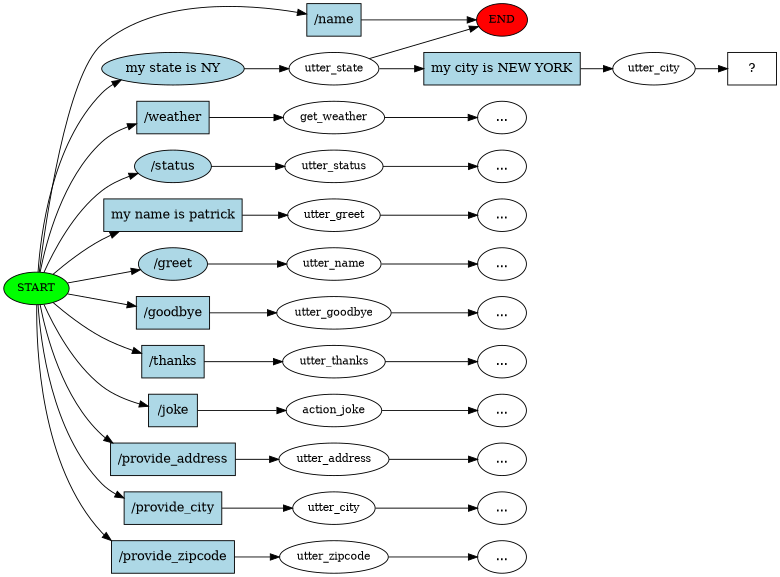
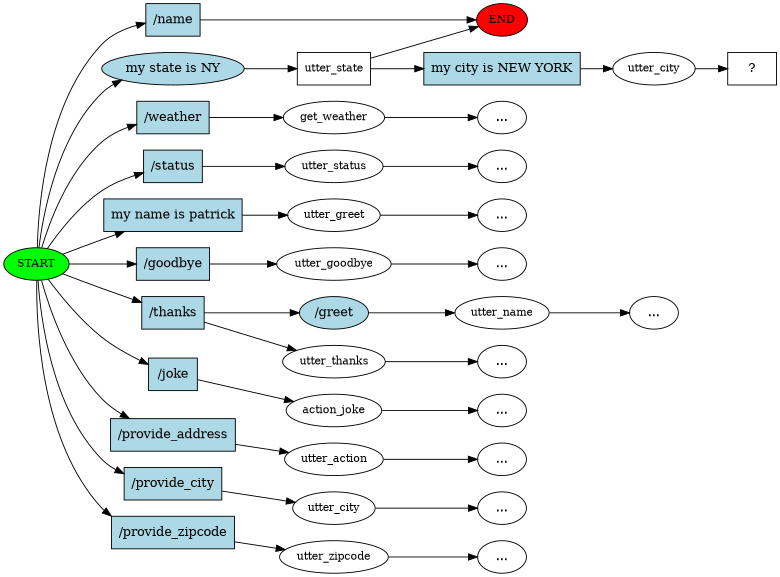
node "utter_state": shape ellipse -> box
node "/status": shape ellipse -> box
edge "START" -> "/greet": now "/thanks" -> "/greet"
node "utter_address": label "utter_address" -> "utter_action"
